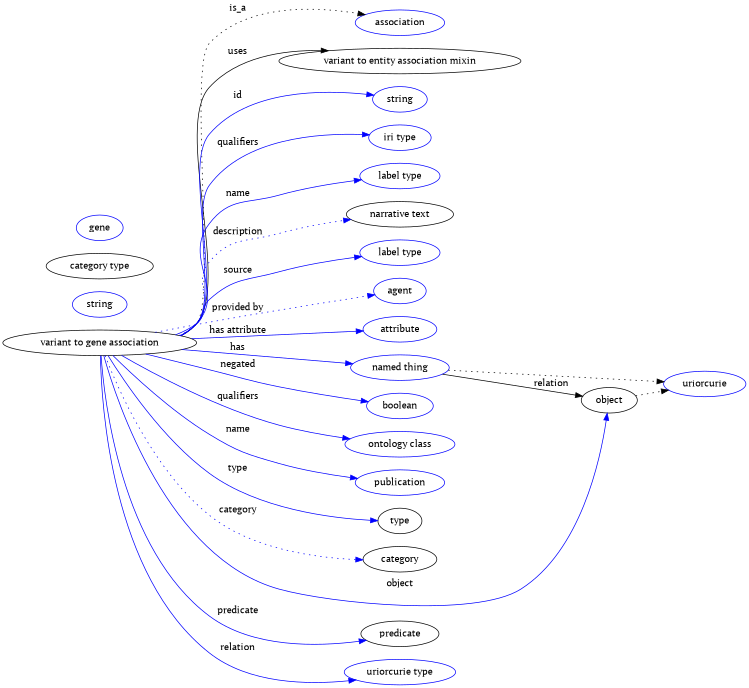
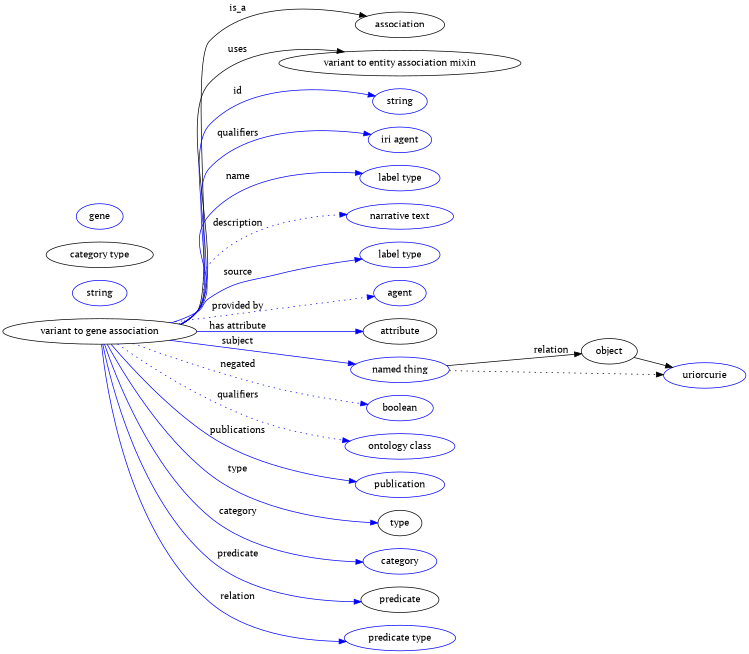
node "association": color blue -> black
edge "variant to gene association" -> "association": style dotted -> solid
node "iri type": label "iri type" -> "iri agent"
node "narrative text": color black -> blue
node "attribute": color blue -> black
edge "variant to gene association" -> "named thing": label "has" -> "subject"
edge "variant to gene association" -> "boolean": style solid -> dotted
edge "object" -> "uriorcurie": style dotted -> solid
edge "variant to gene association" -> "ontology class": style solid -> dotted
edge "variant to gene association" -> "publication": label "name" -> "publications"
edge "variant to gene association" -> "category": style dotted -> solid
node "category": color black -> blue
edge "variant to gene association" -> "object": removed, label "object"
node "uriorcurie type": label "uriorcurie type" -> "predicate type"
